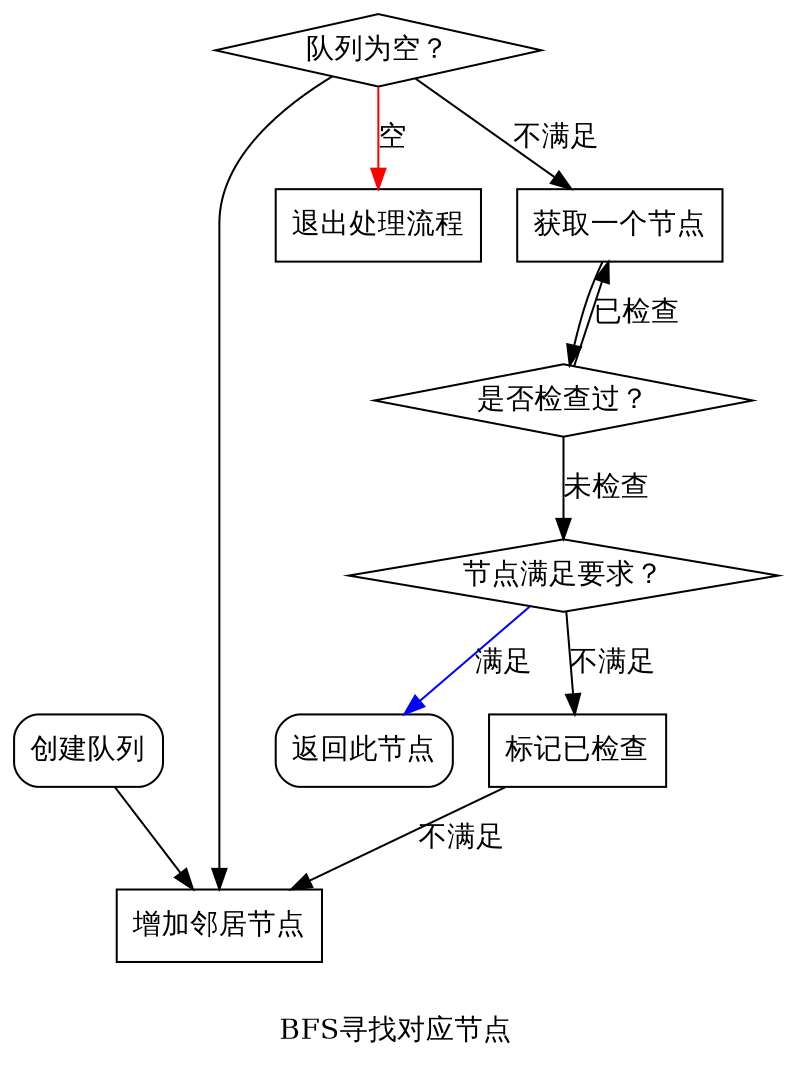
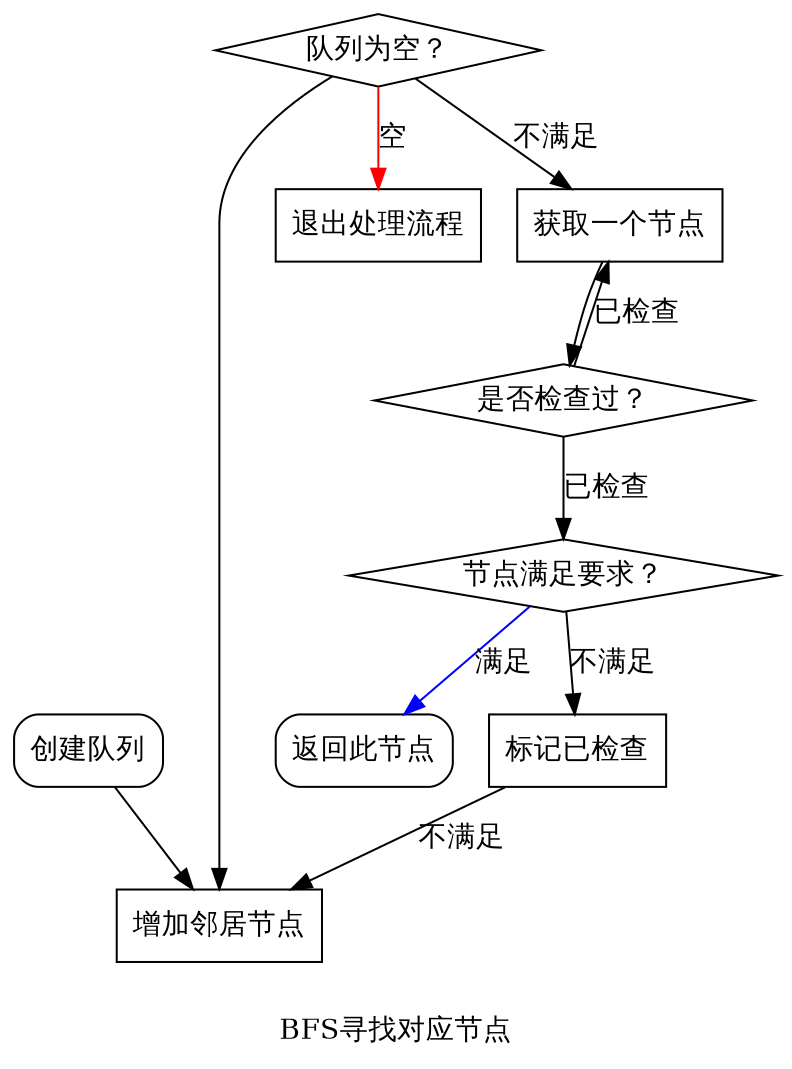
edge "是否检查过？" -> "节点满足要求？": label "未检查" -> "已检查"
